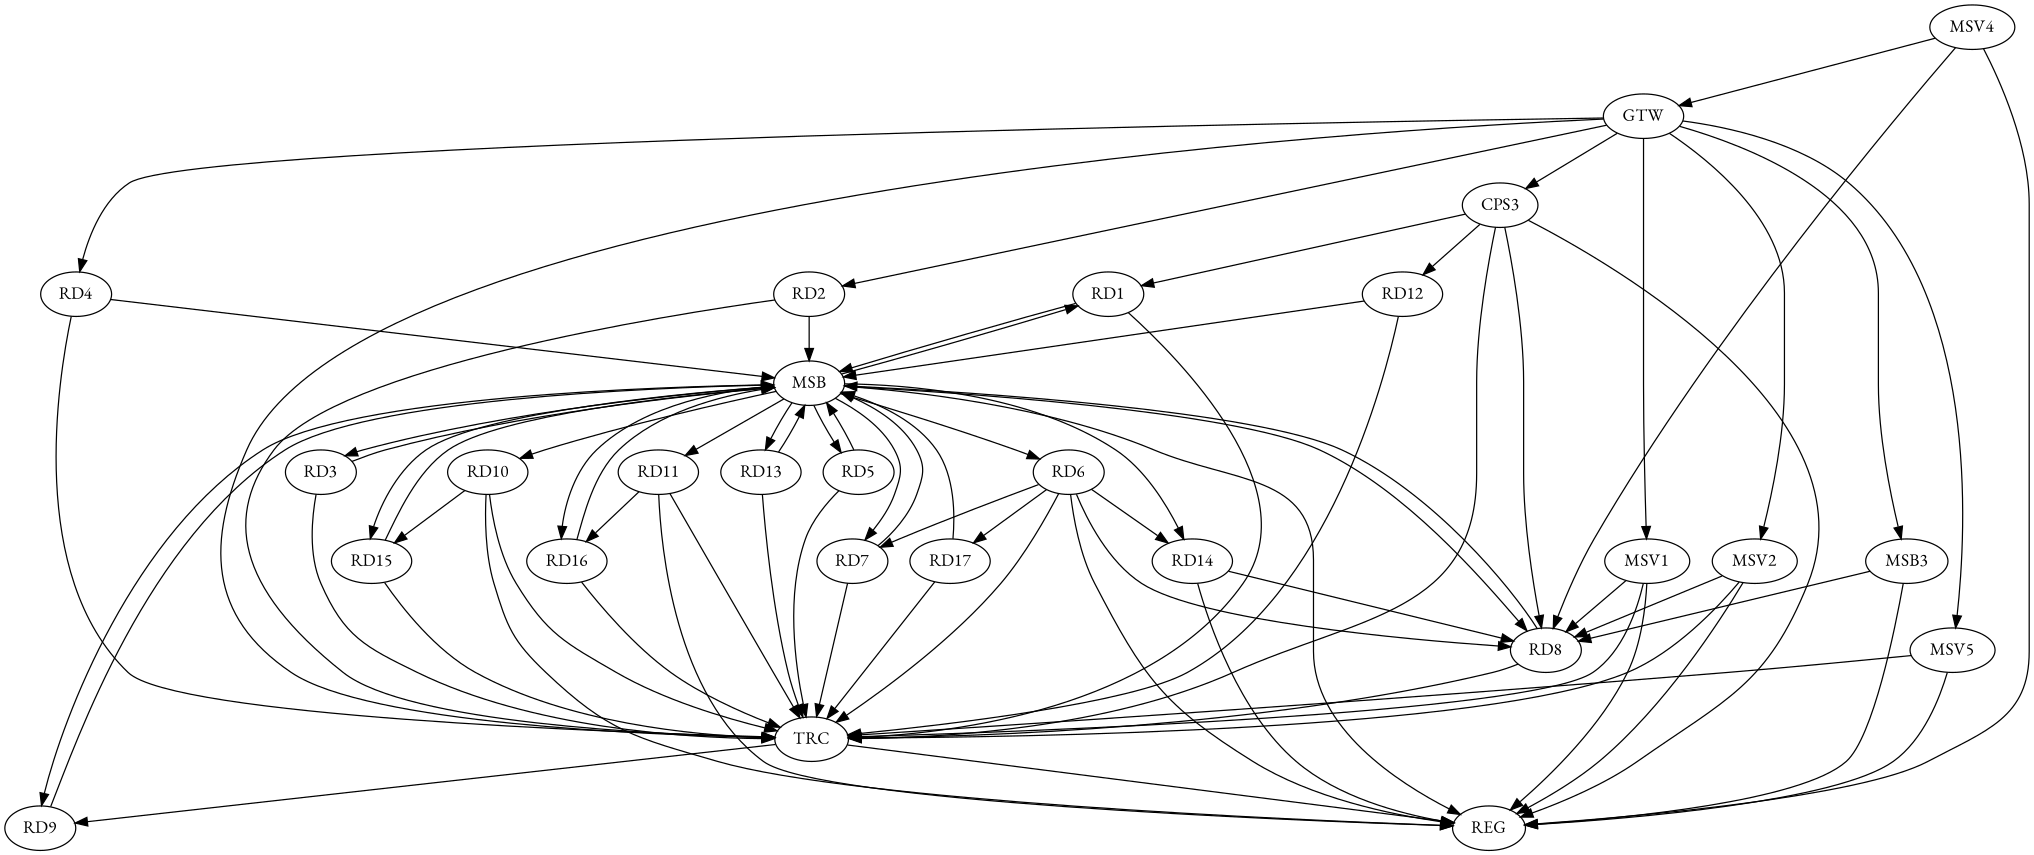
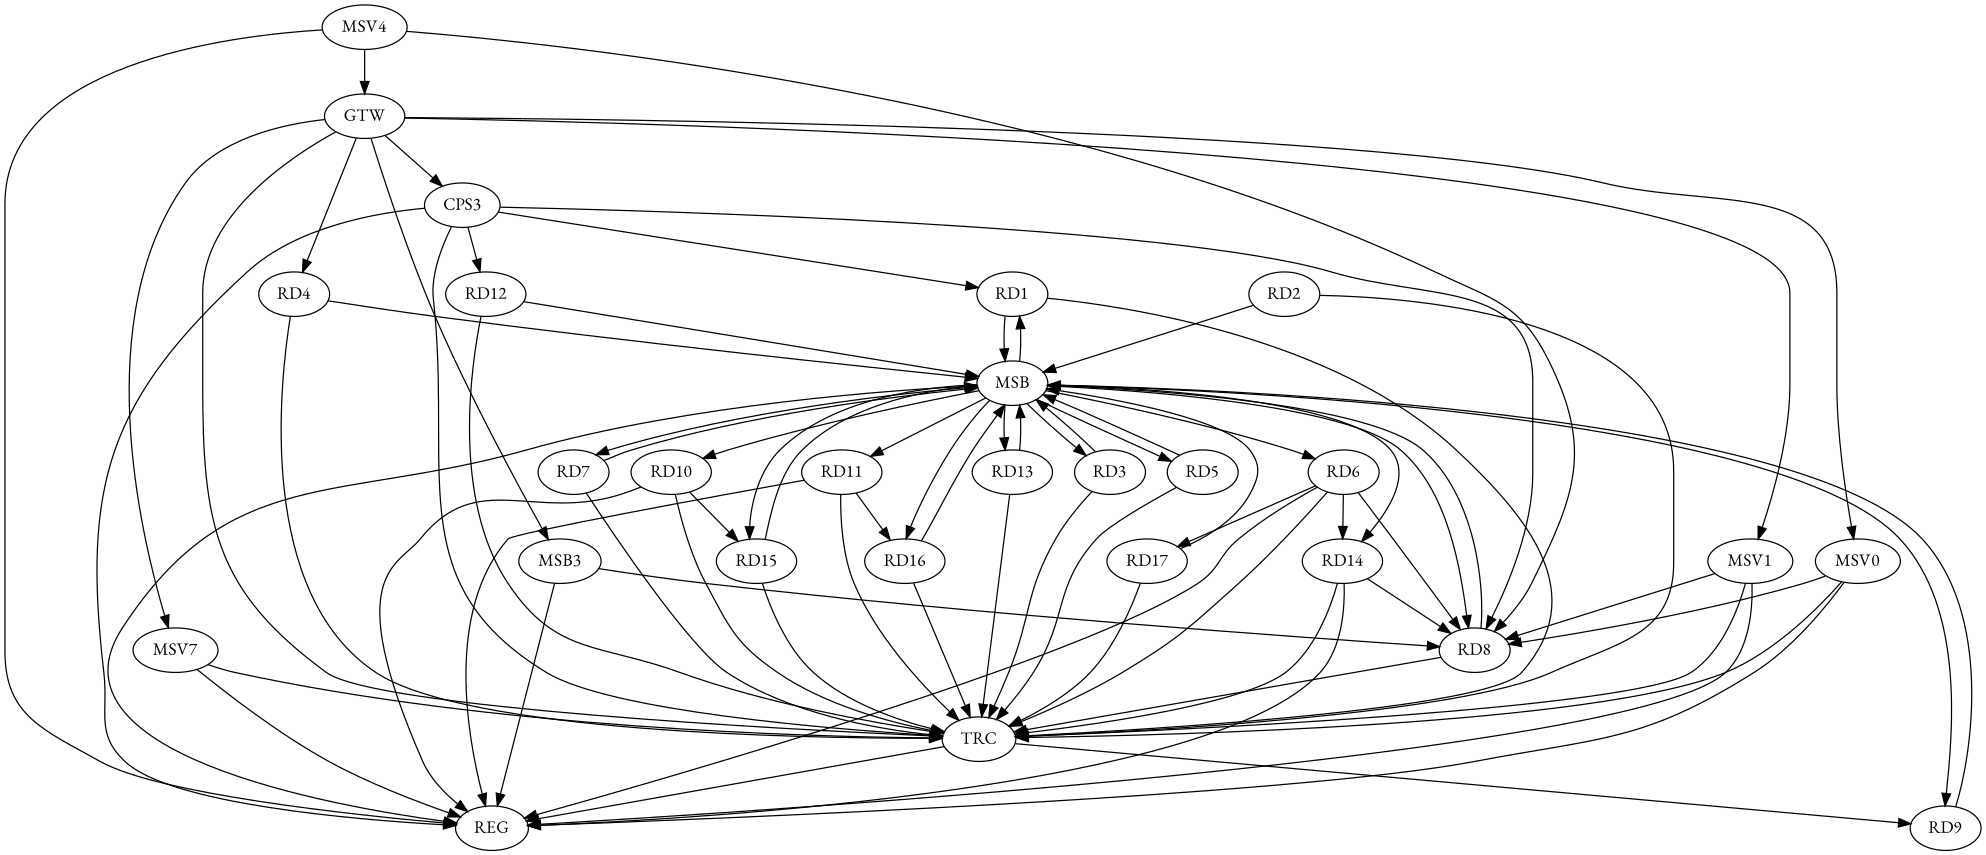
edge "GTW" -> "RD2": removed
edge "RD6" -> "RD7": removed
node "MSV2": label "MSV2" -> "MSV0"
node "MSV5": label "MSV5" -> "MSV7"
edge "RD14" -> "TRC": added
